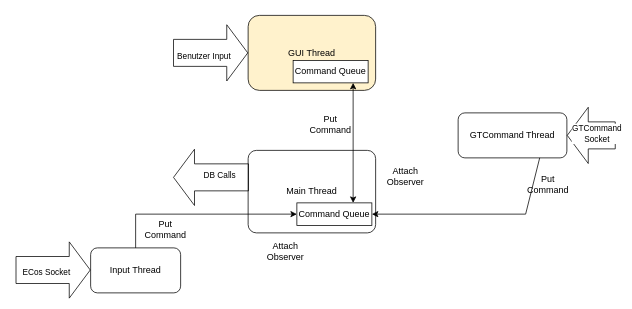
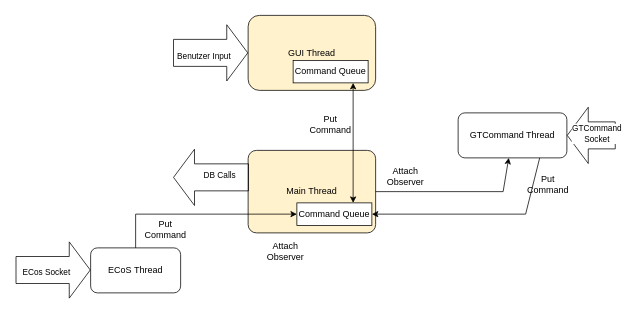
node "Main Thread": fillcolor #ffffff -> #fff2cc
edge "Main Thread" -> "GTCommand Thread": added
node "Input Thread": label "Input Thread" -> "ECoS Thread"
